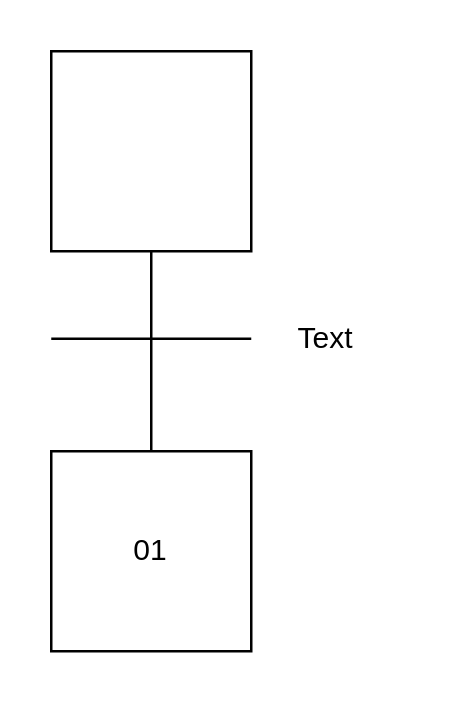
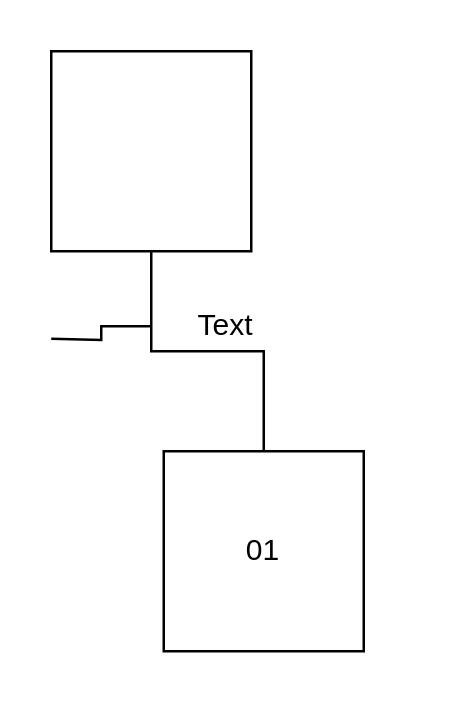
node "Text": moved (326, 339) -> (226, 326)
node "01": moved (151, 551) -> (264, 551)
